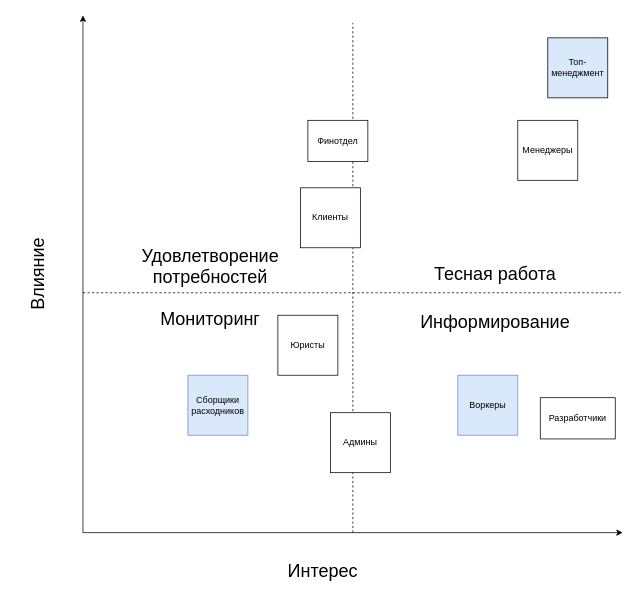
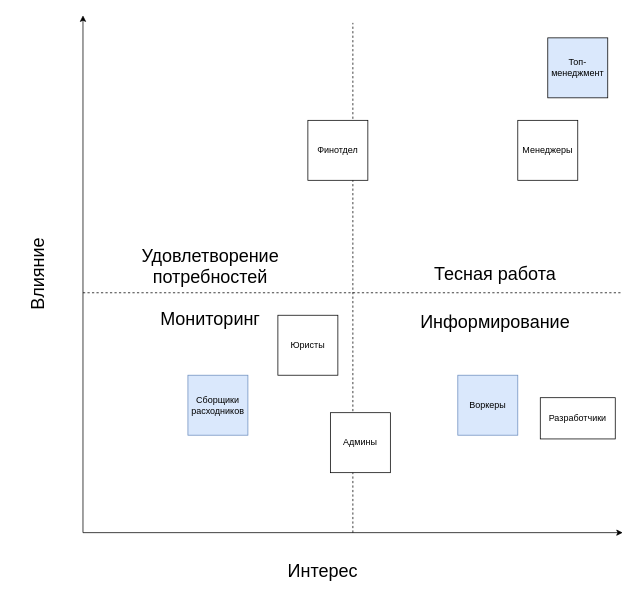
node "Финотдел": size 60x41 -> 60x60
node "Клиенты": removed
